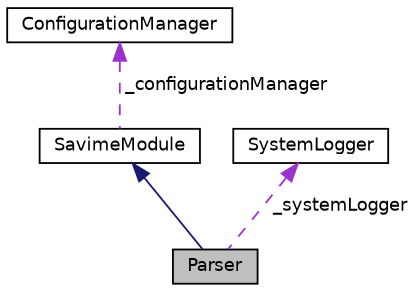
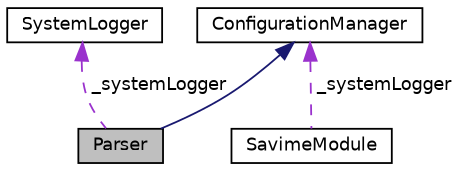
edge "SavimeModule" -> "ConfigurationManager": label " _configurationManager" -> " _systemLogger"
edge "Parser" -> "SavimeModule": now "Parser" -> "ConfigurationManager"
